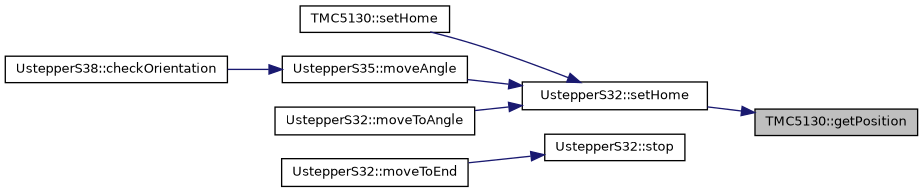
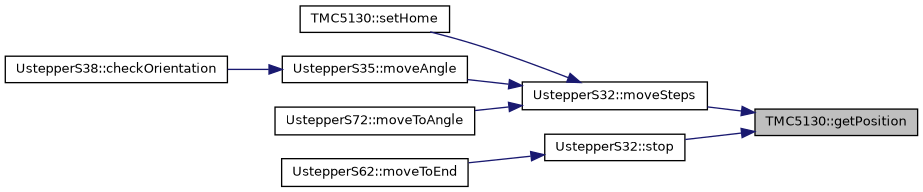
node "UstepperS32::setHome": label "UstepperS32::setHome" -> "UstepperS32::moveSteps"
node "UstepperS32::moveToAngle": label "UstepperS32::moveToAngle" -> "UstepperS72::moveToAngle"
edge "UstepperS32::stop" -> "TMC5130::getPosition": added
node "UstepperS32::moveToEnd": label "UstepperS32::moveToEnd" -> "UstepperS62::moveToEnd"
